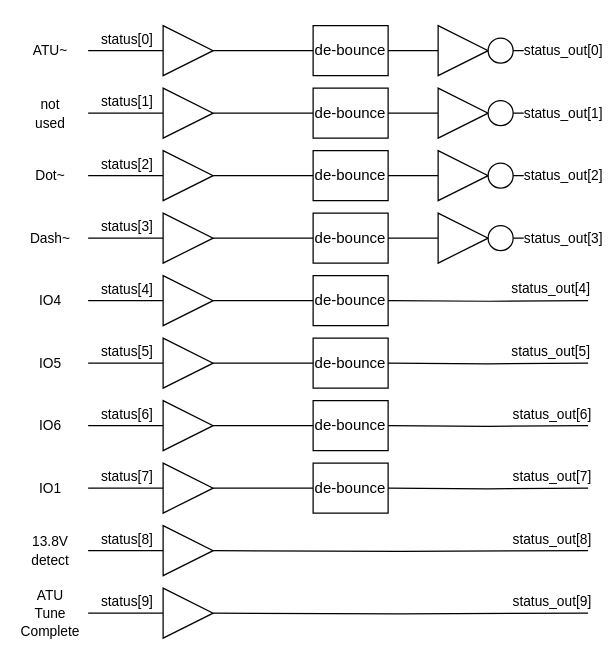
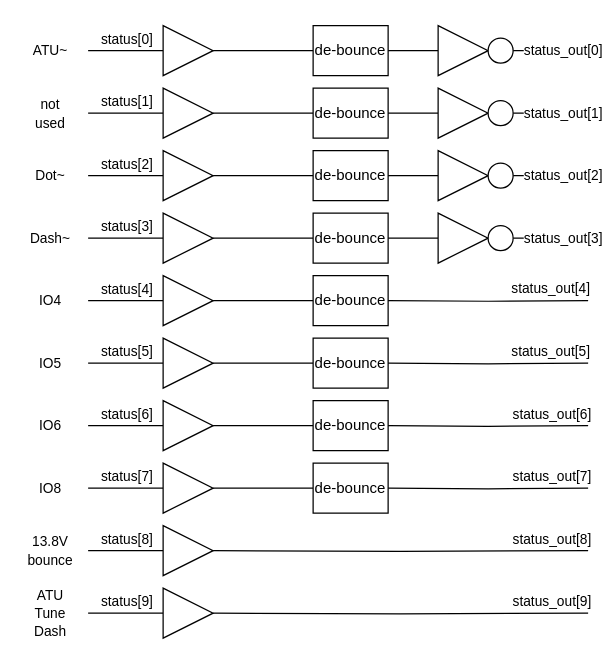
node "IO1": label "IO1" -> "IO8"
node "13.8V detect": label "13.8V detect" -> "13.8V bounce"
node "ATU Tune Complete": label "ATU Tune Complete" -> "ATU Tune Dash"
